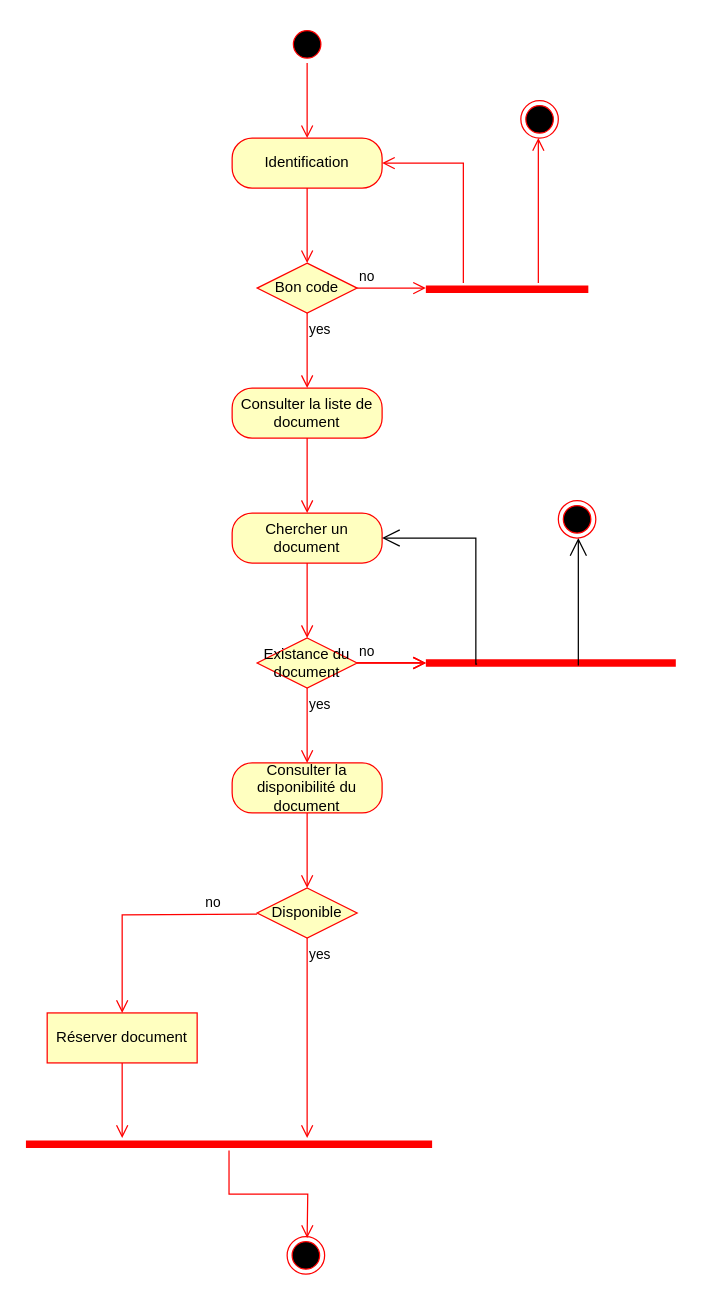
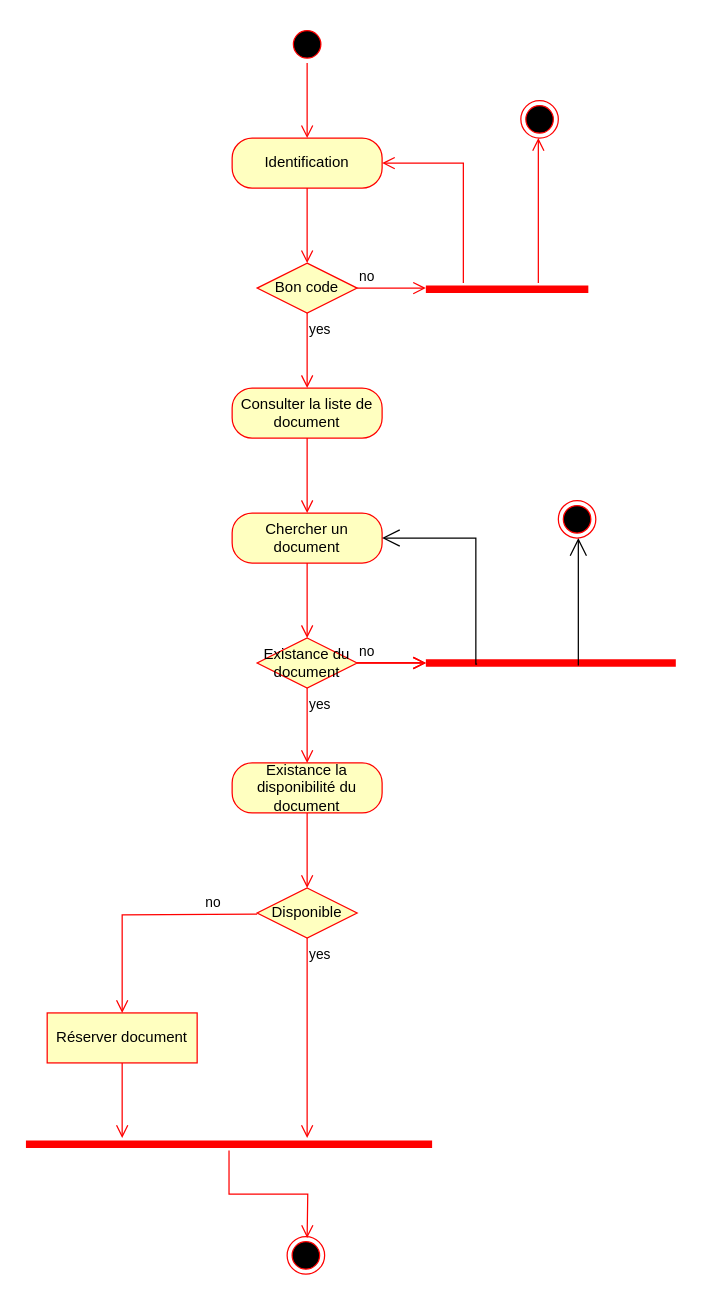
node "Consulter la disponibilité du document": label "Consulter la disponibilité du document" -> "Existance la disponibilité du document"
